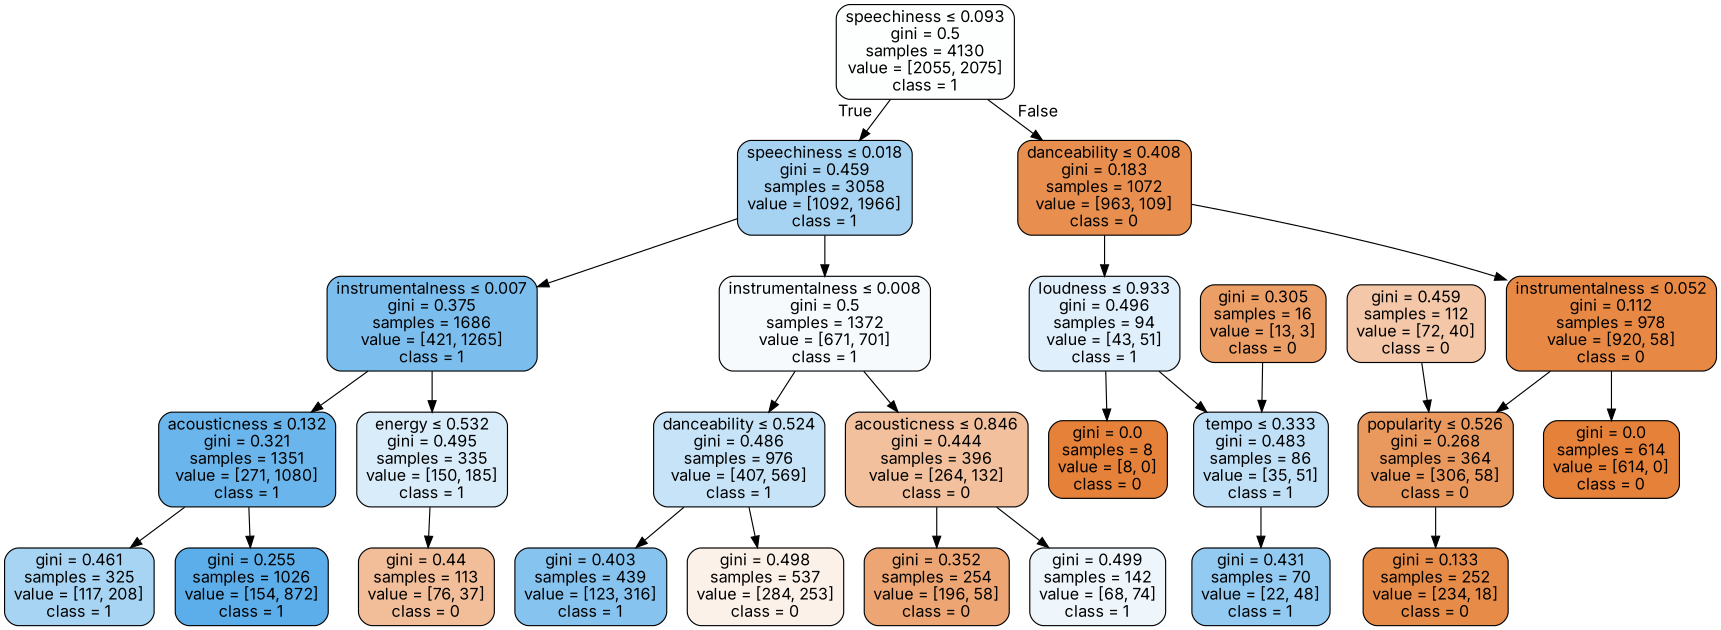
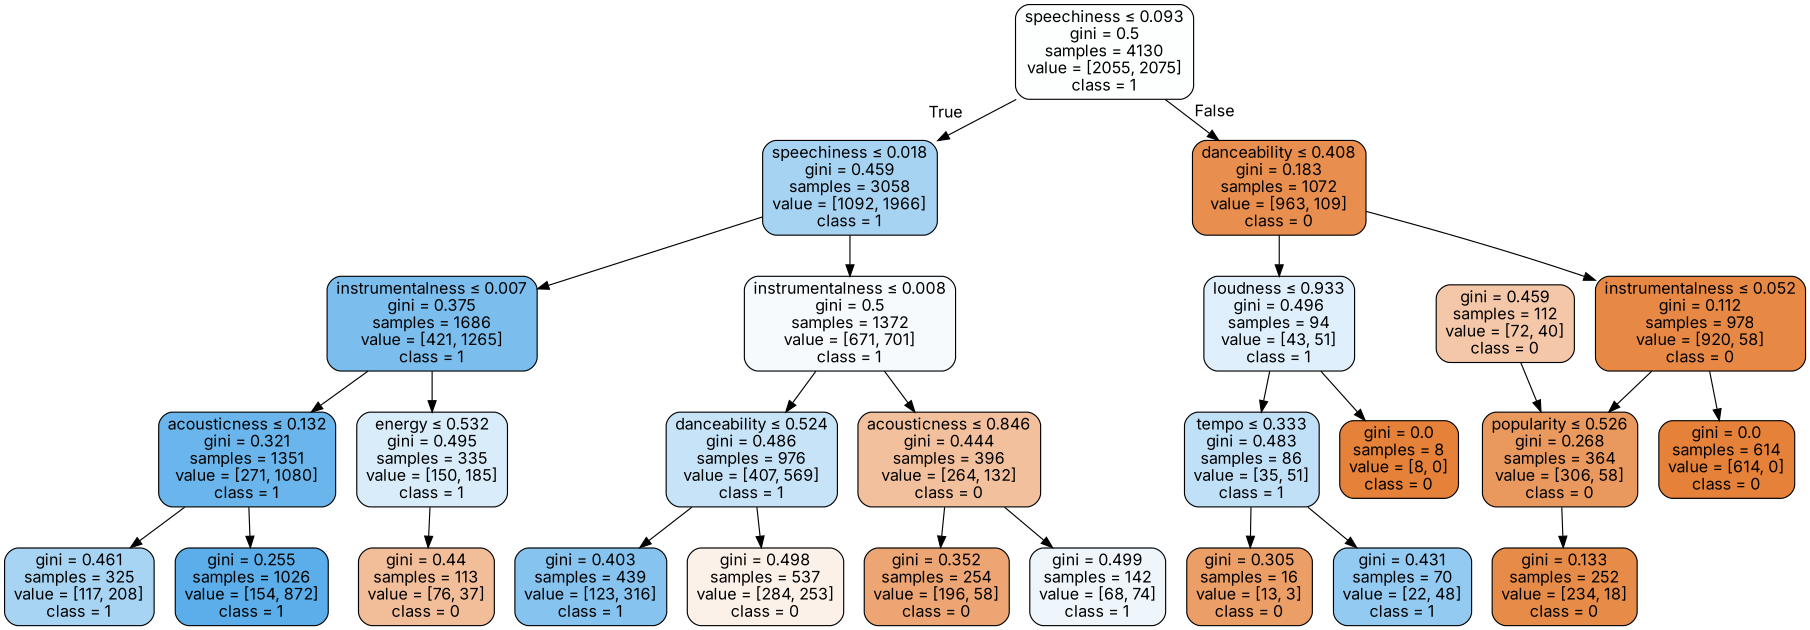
edge "gini = 0.305" -> "tempo ≤ 0.333": reversed
